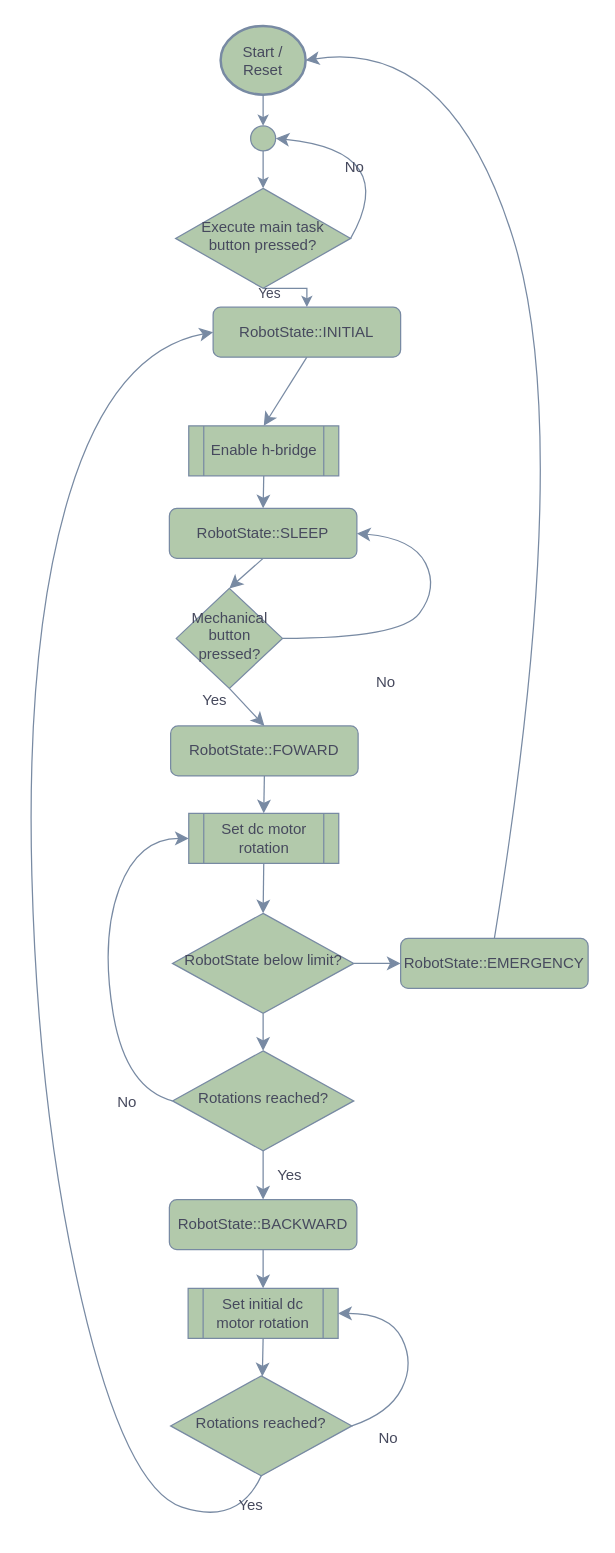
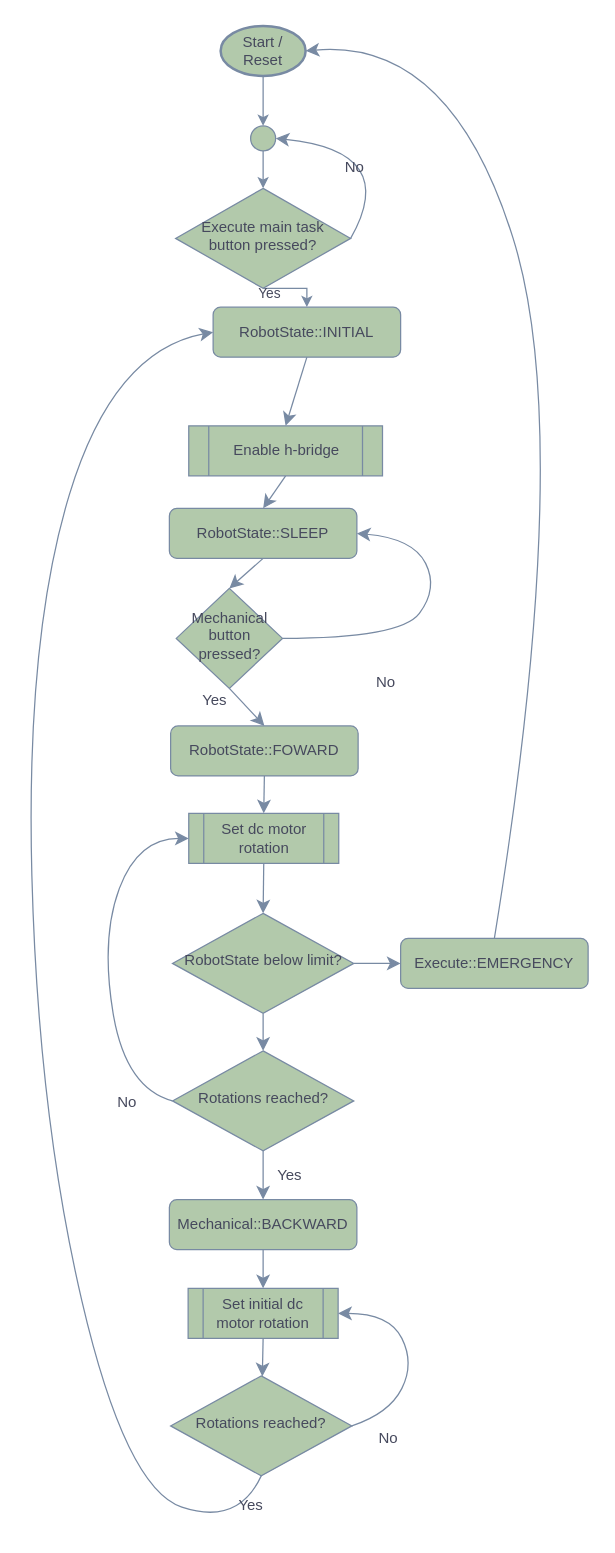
node "Start / Reset": size 85x69 -> 85x50
node "Enable h-bridge": size 150x50 -> 194x50
node "RobotState::EMERGENCY": label "RobotState::EMERGENCY" -> "Execute::EMERGENCY"
node "RobotState::BACKWARD": label "RobotState::BACKWARD" -> "Mechanical::BACKWARD"
